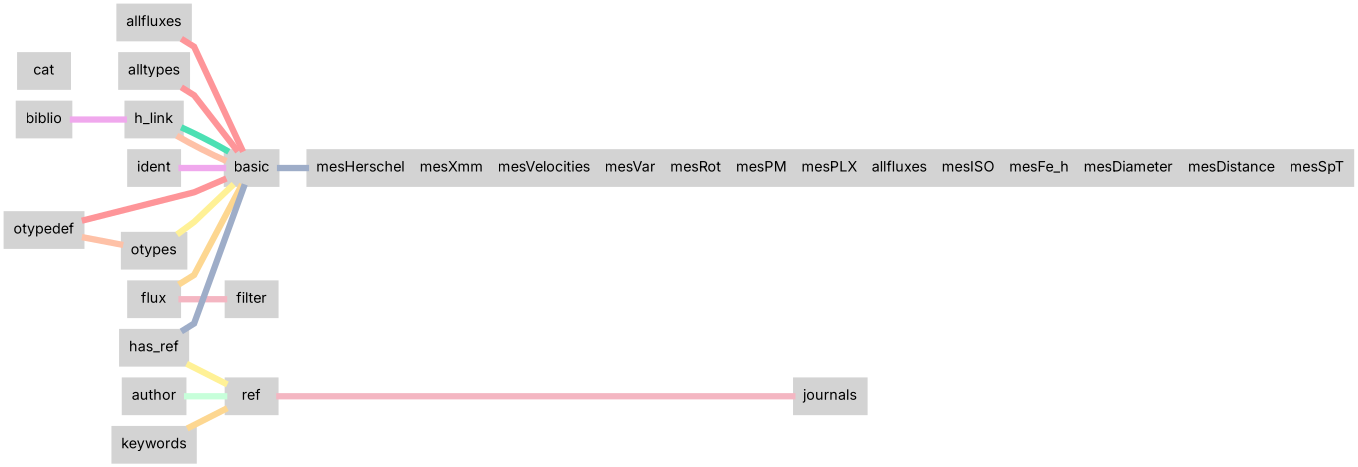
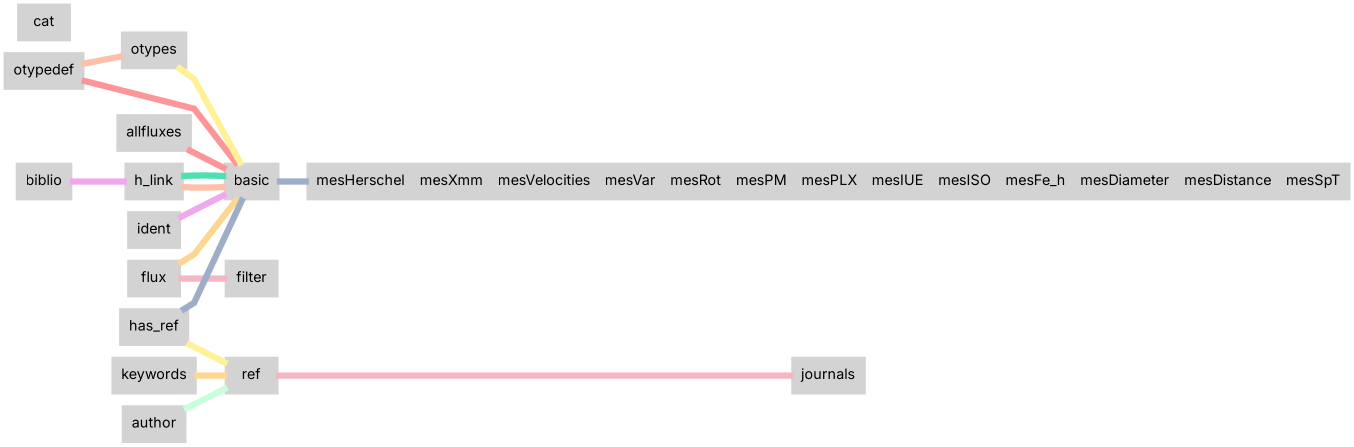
node "alltypes": removed
node "mesHerschel": text "allfluxes" -> "mesIUE"
